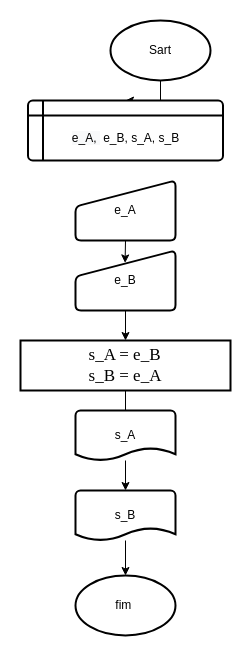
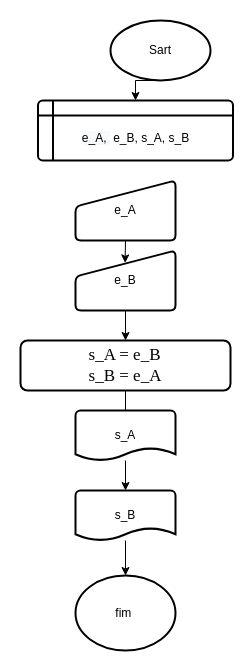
node "e_A, e_B, s_A, s_B": moved (126, 131) -> (136, 131)
node "s_A = e_B s_B = e_A": shape rectangle -> rounded rectangle
node "fim": size 100x60 -> 100x75
